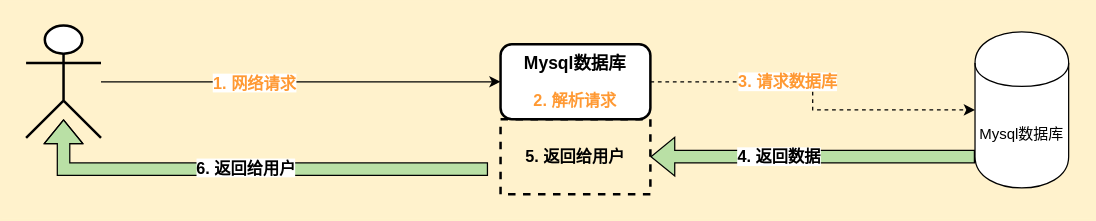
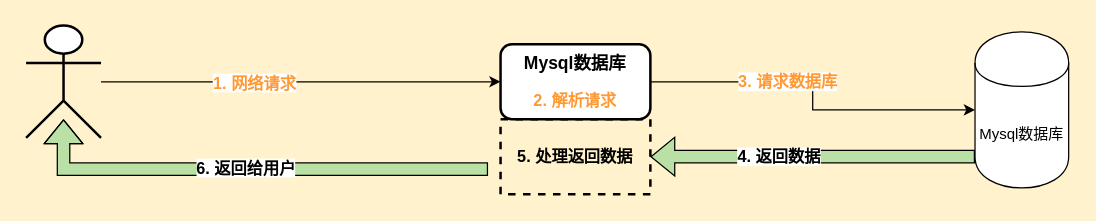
edge "Mysql数据库 2. 解析请求" -> "Mysql数据库": style dashed -> solid
node "5. 返回给用户": label "5. 返回给用户" -> "5. 处理返回数据"
